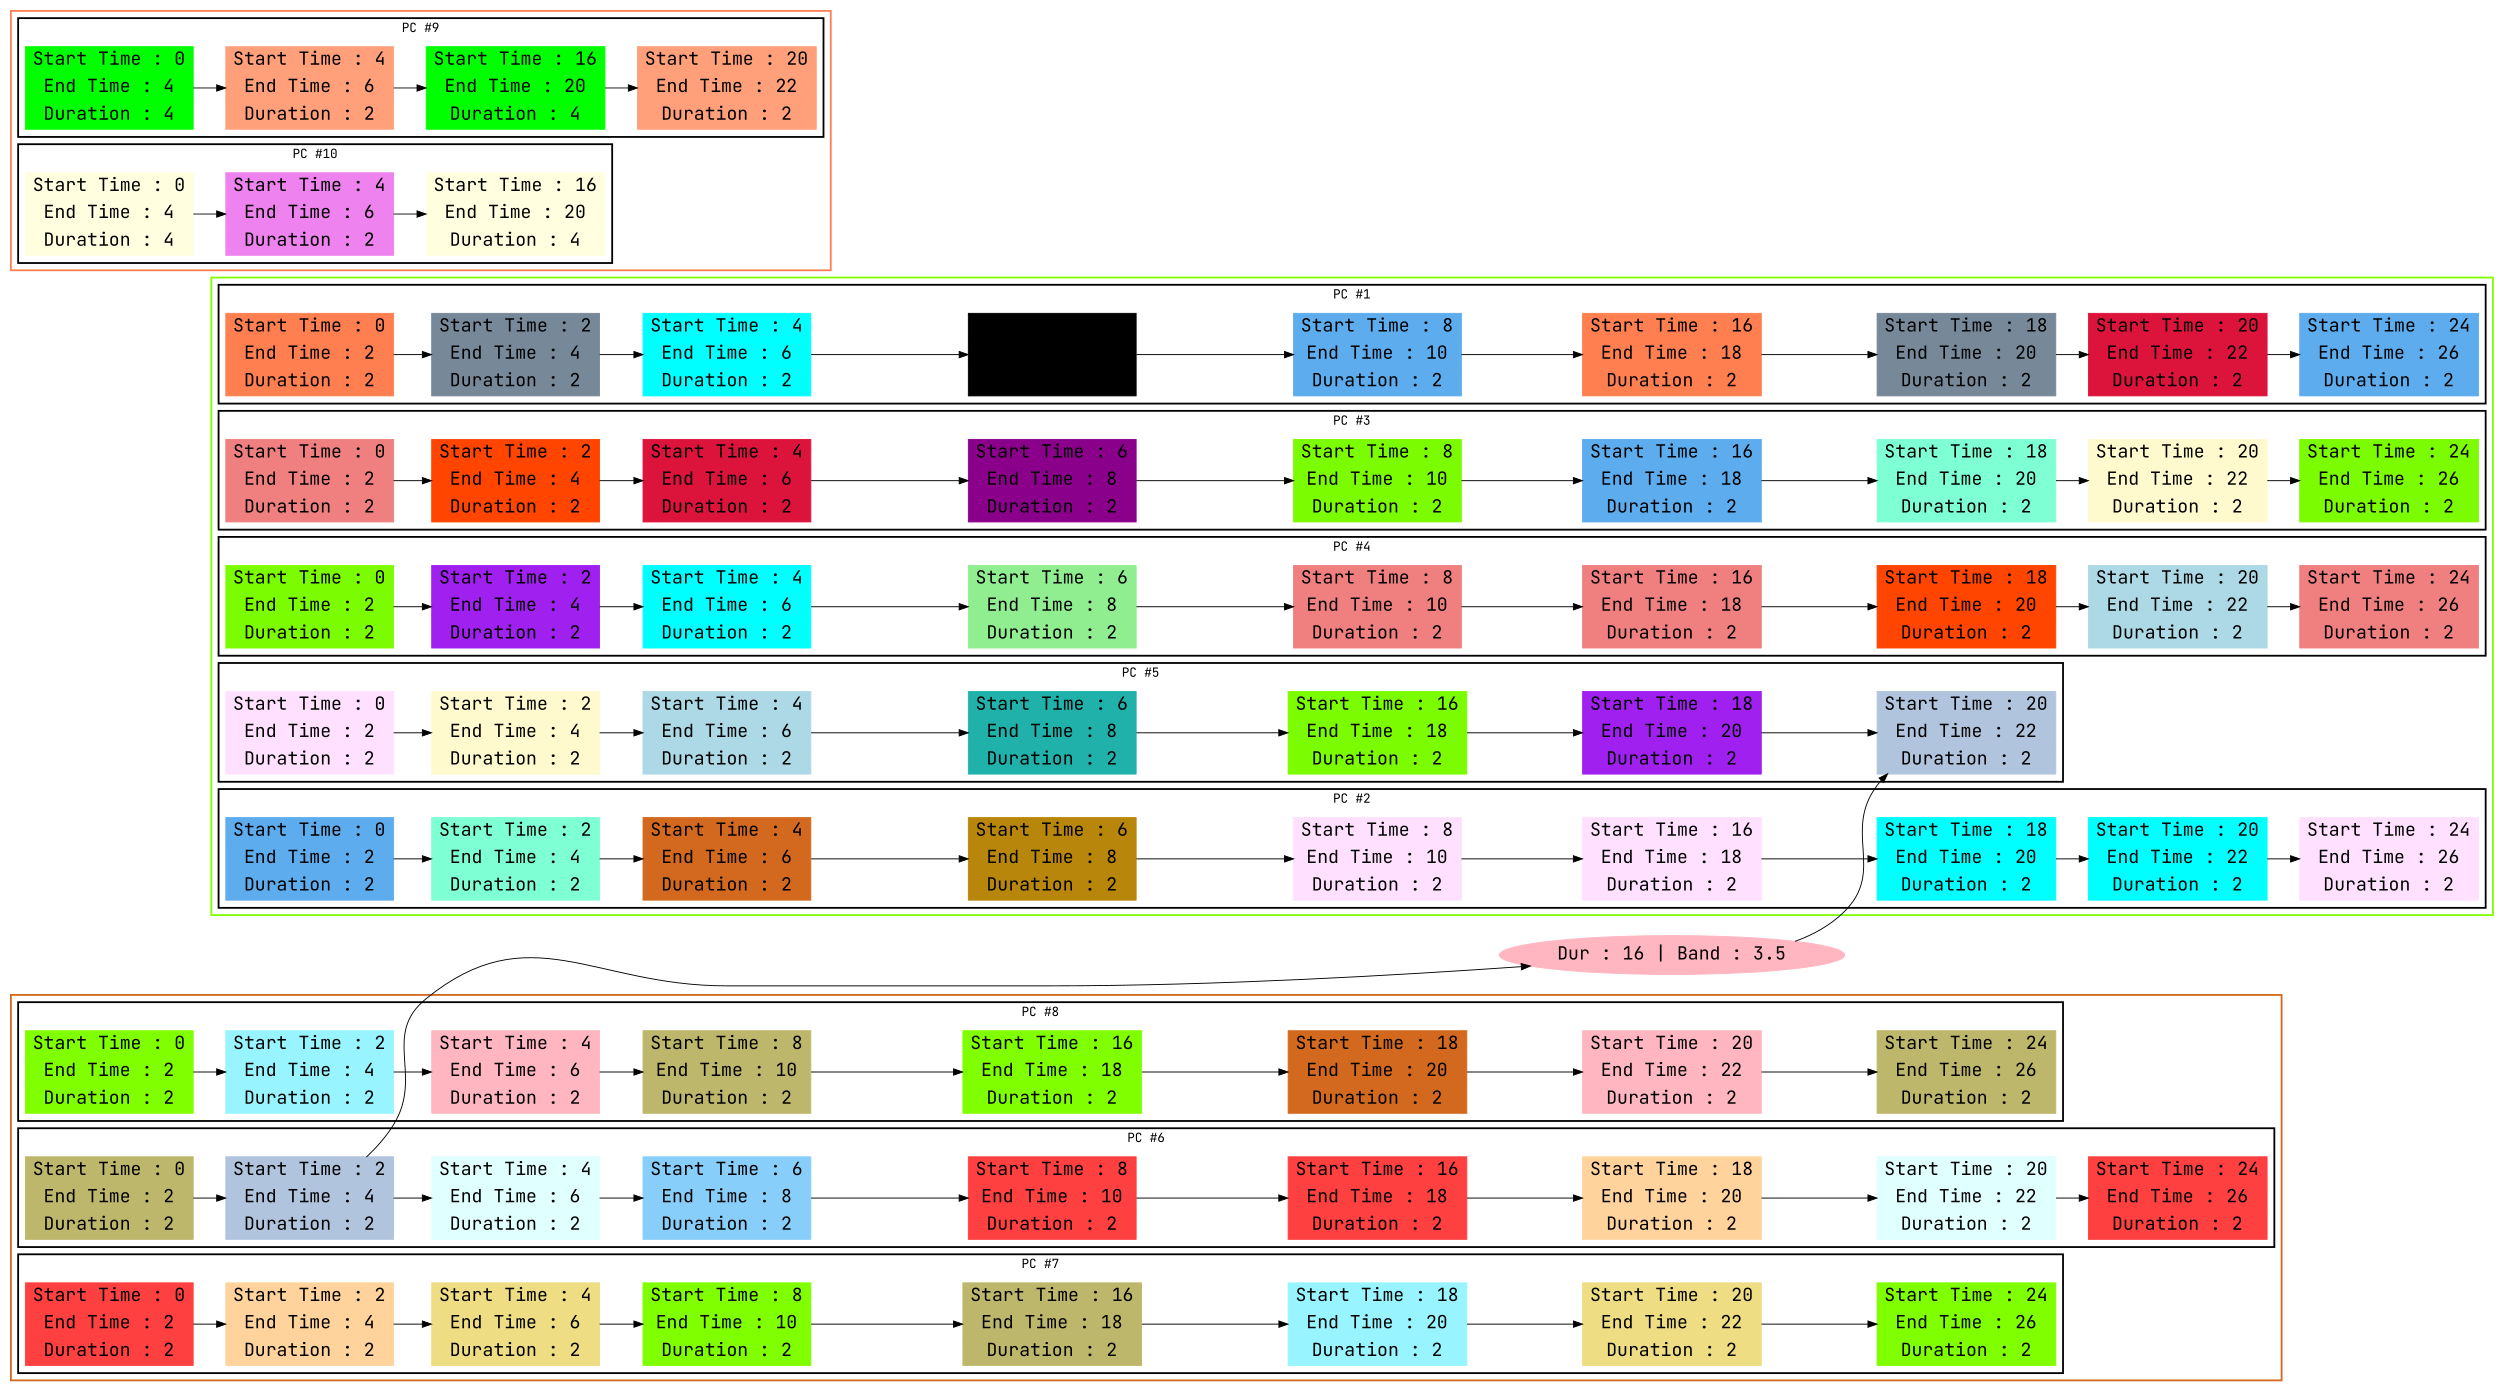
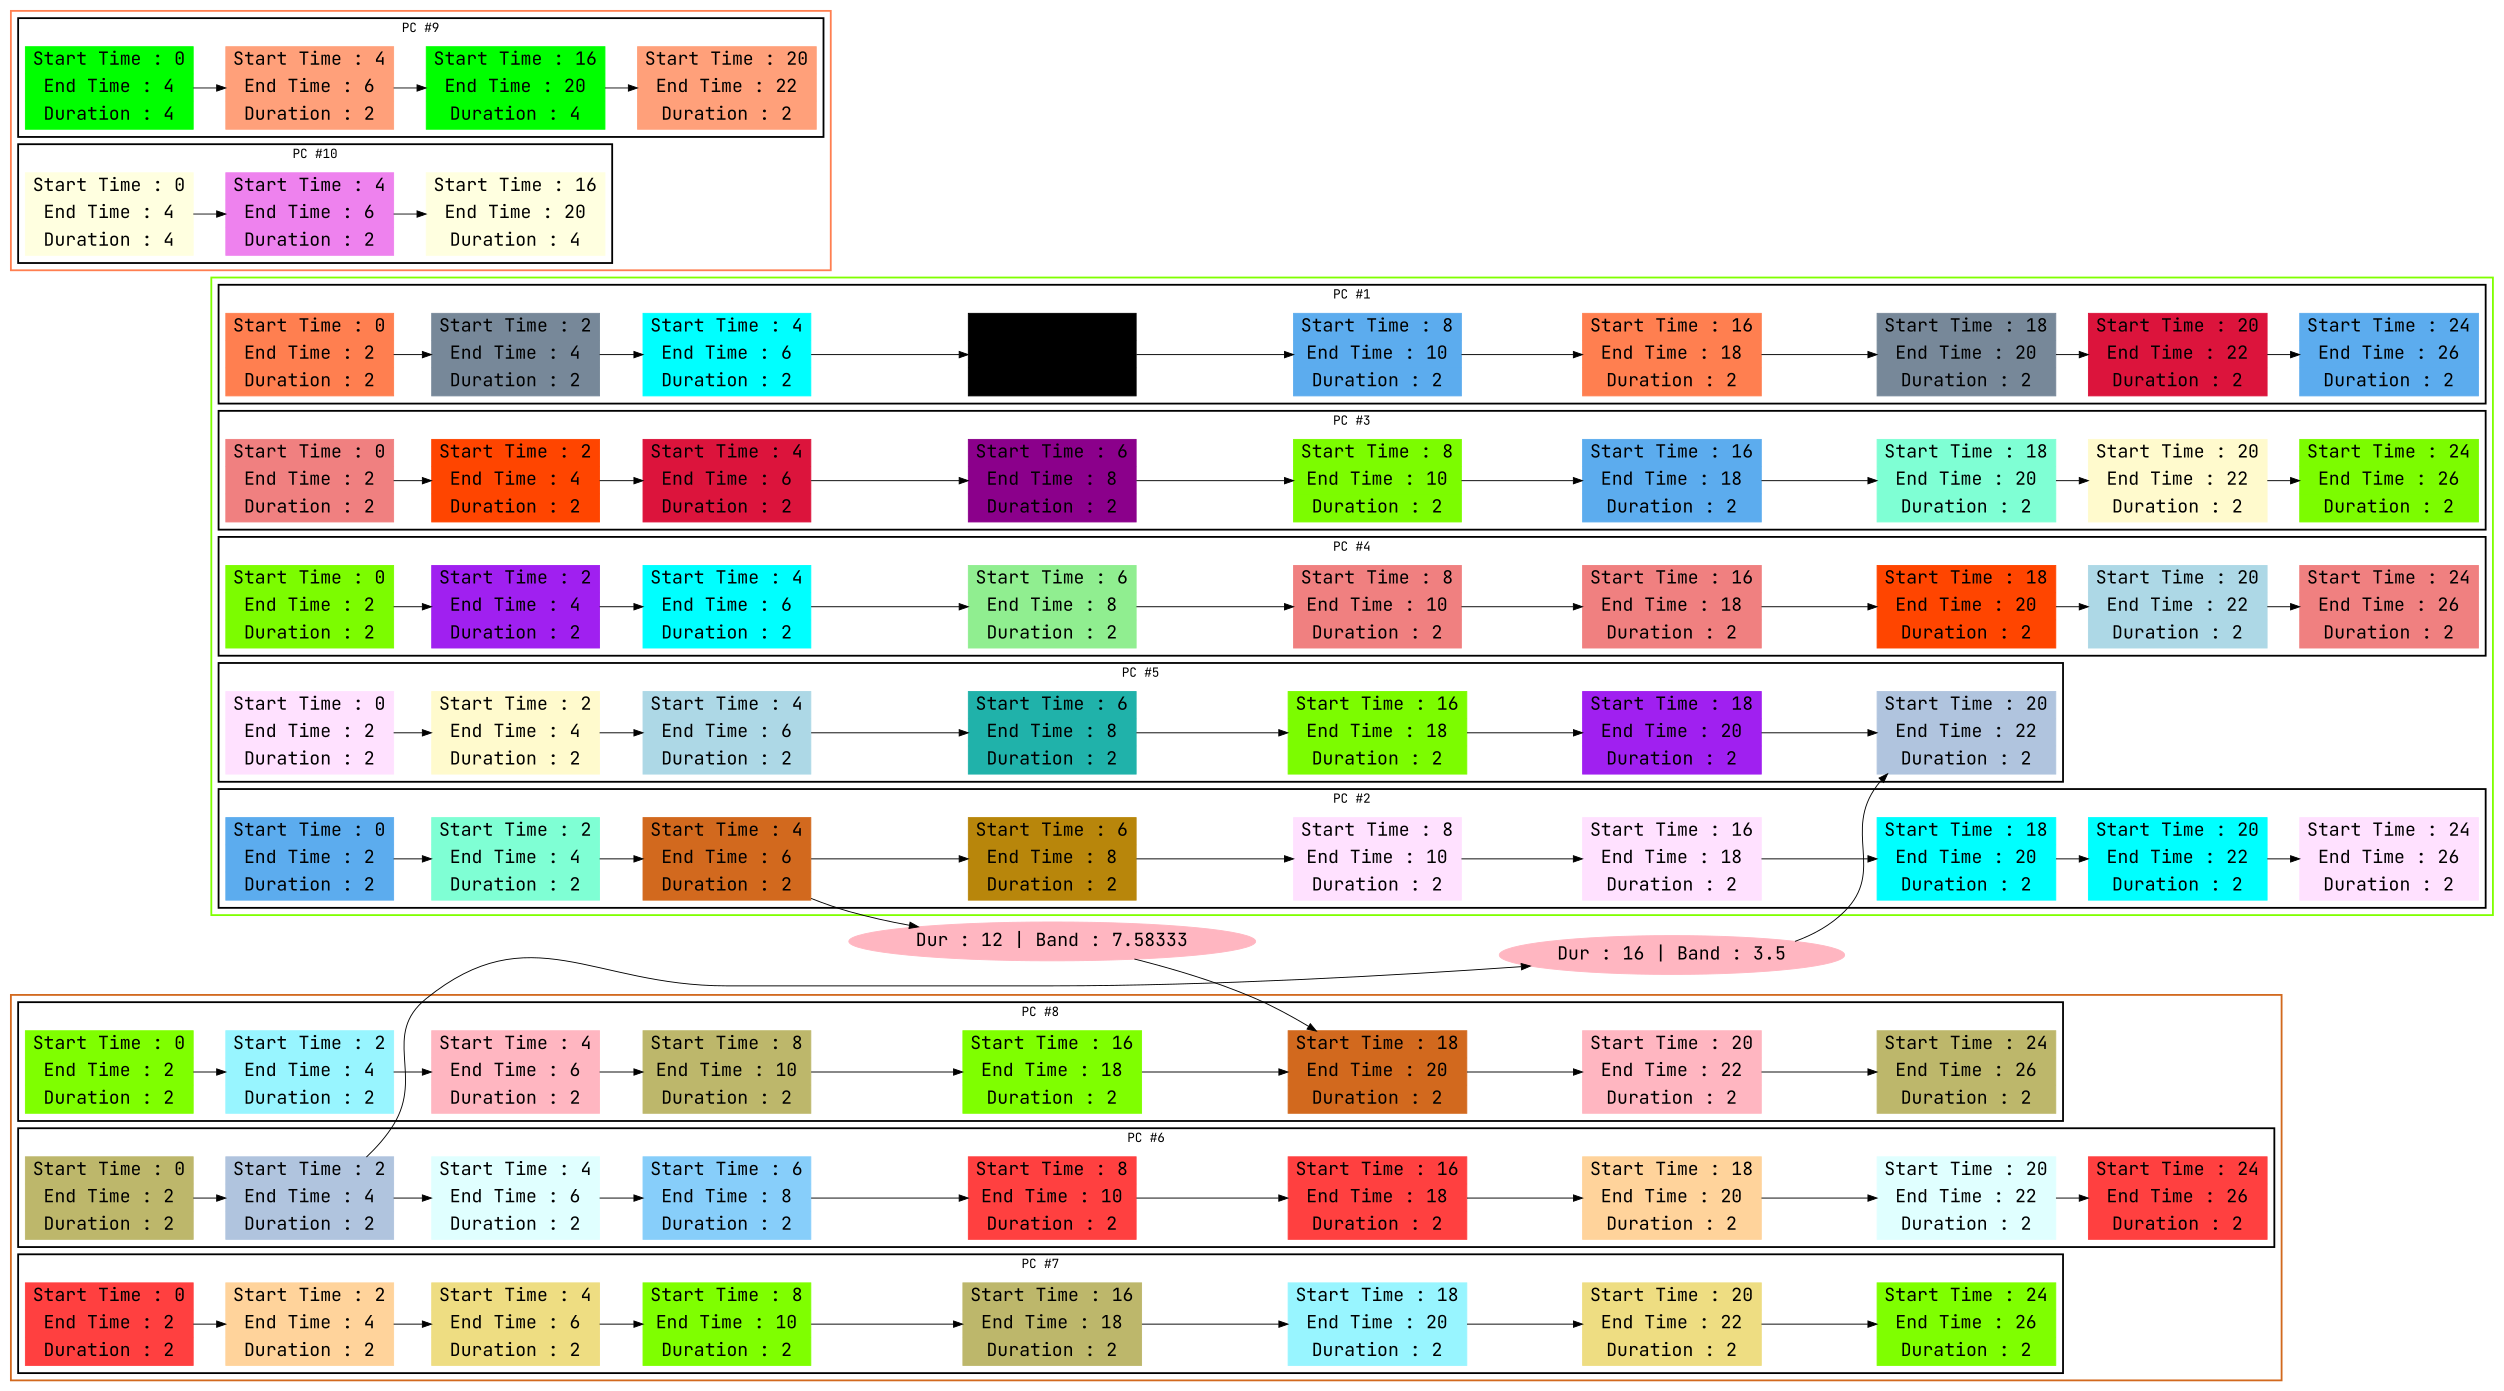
node "Dur : 12 | Band : 7.58333": added
